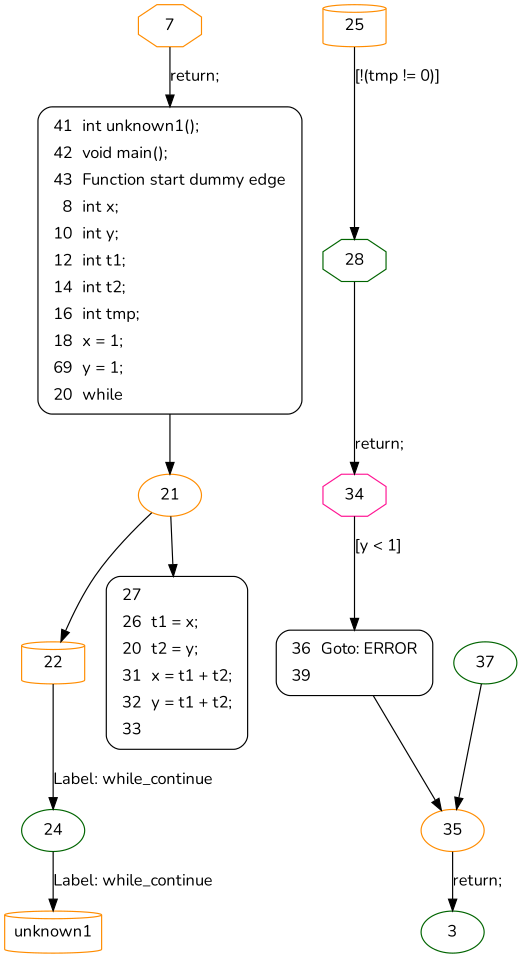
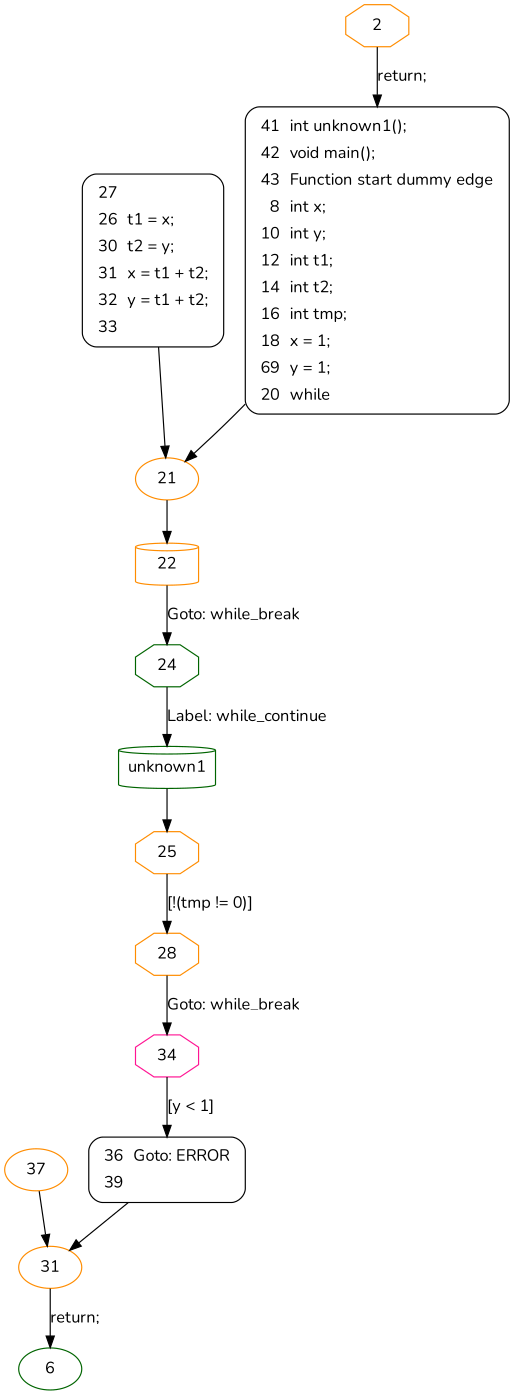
node "7": label "7" -> "2"
node "25": shape cylinder -> octagon
node "28": color darkgreen -> darkorange
edge "28" -> "34": label "return;" -> "Goto: while_break"
edge "21" -> "27": reversed
node "27": text "20" -> "30"
node "37": color darkgreen -> darkorange
edge "22" -> "24": label "Label: while_continue" -> "Goto: while_break"
edge "unknown1" -> "25": added
node "24": shape ellipse -> octagon
node "35": label "35" -> "31"
node "unknown1": color darkorange -> darkgreen
node "3": label "3" -> "6"
